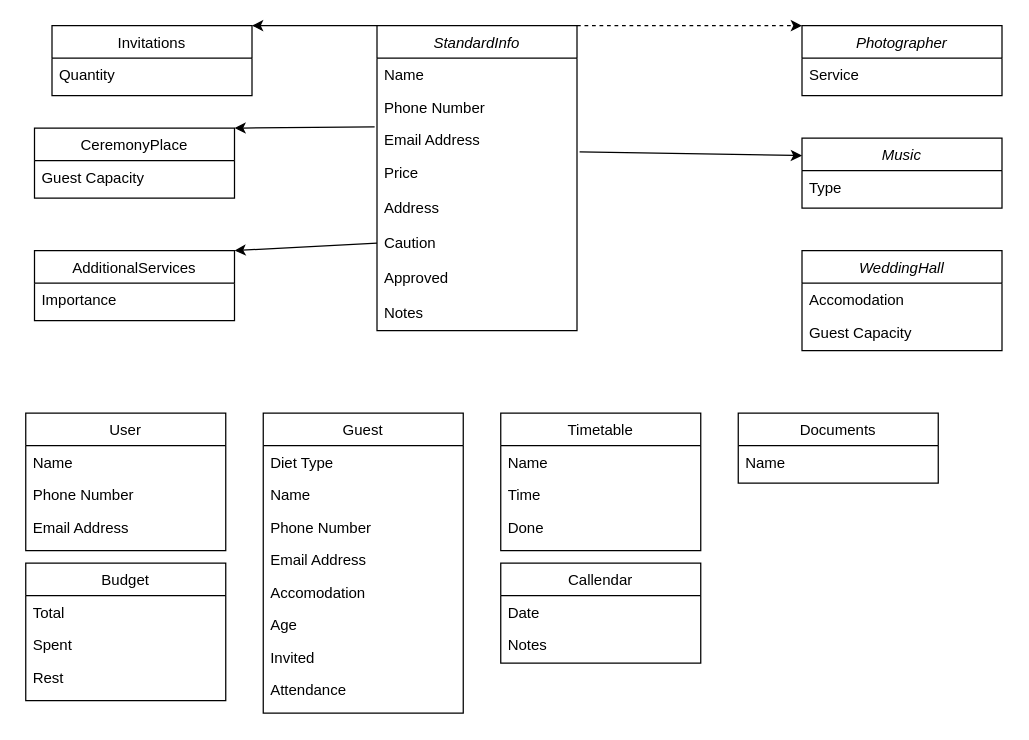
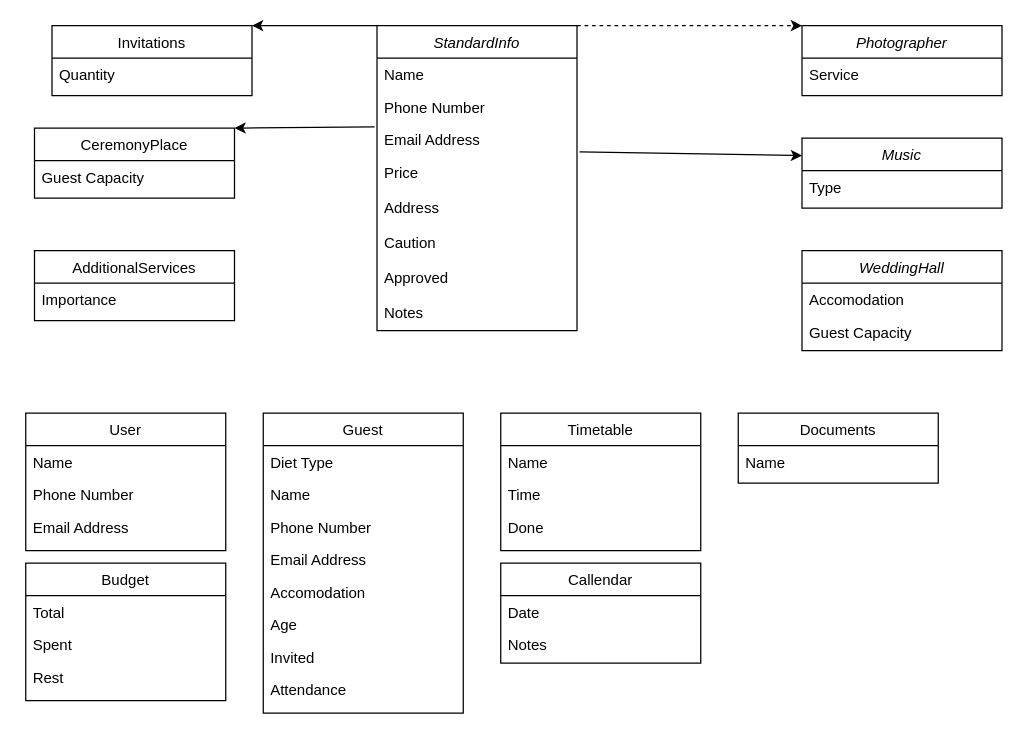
edge "Caution" -> "AdditionalServices": removed
